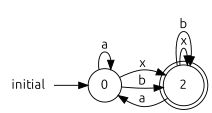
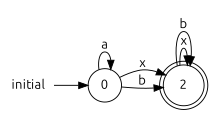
edge "2" -> "0": removed, label "a"
